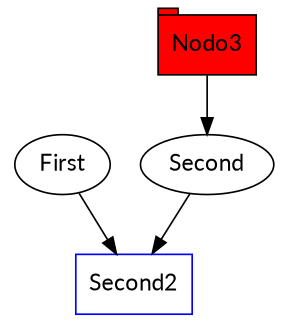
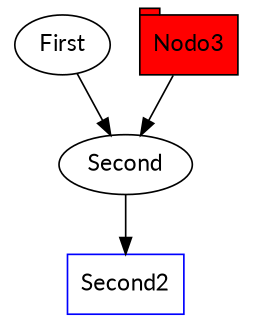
edge "First" -> "Second2": now "First" -> "Second"
